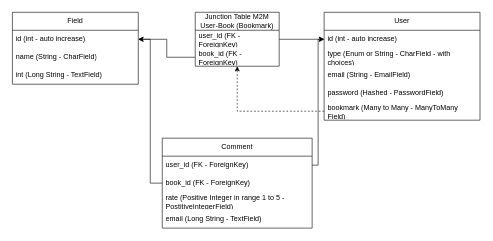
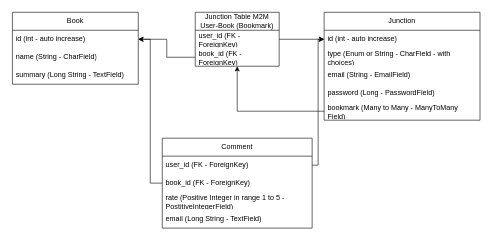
node "Field": label "Field" -> "Book"
node "User": label "User" -> "Junction"
node "int (Long String - TextField)": label "int (Long String - TextField)" -> "summary (Long String - TextField)"
node "password (Hashed - PasswordField)": label "password (Hashed - PasswordField)" -> "password (Long - PasswordField)"
edge "bookmark (Many to Many - ManyToMany Field)" -> "Junction Table M2M User-Book (Bookmark)": style dashed -> solid
